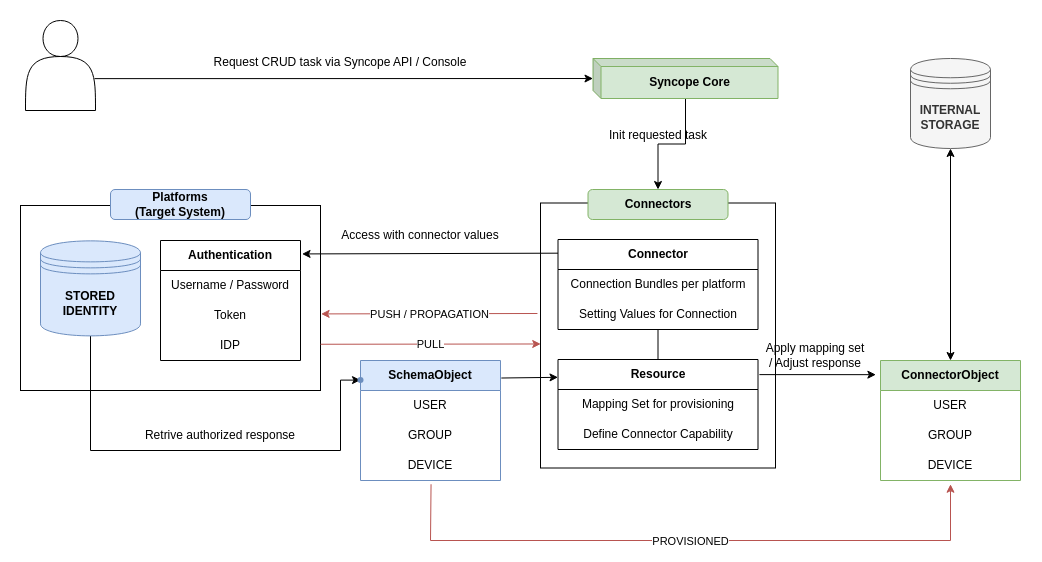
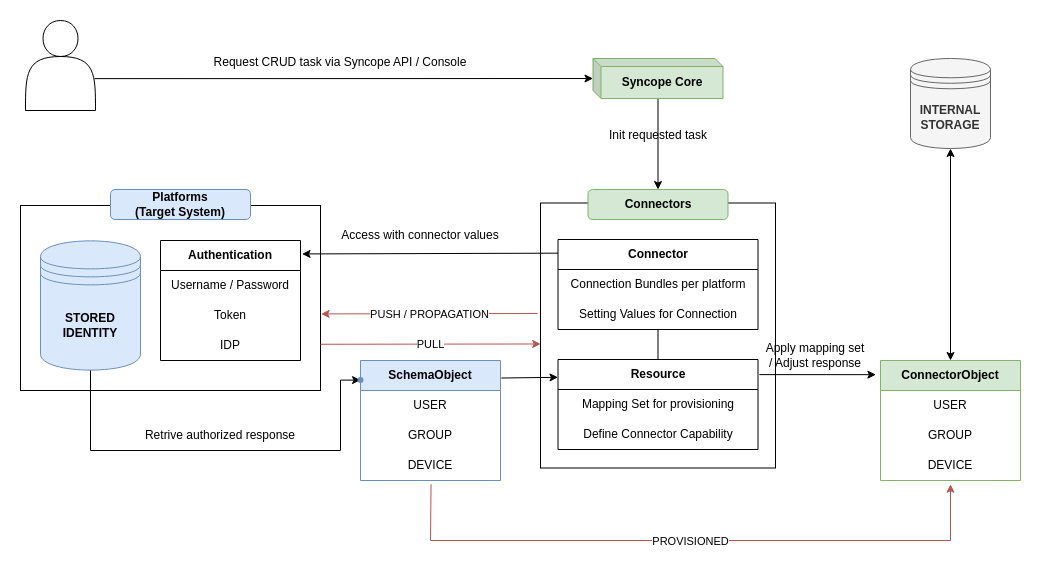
node "Syncope Core": size 185x40 -> 130x40
node "STORED IDENTITY": size 100x95 -> 100x129
